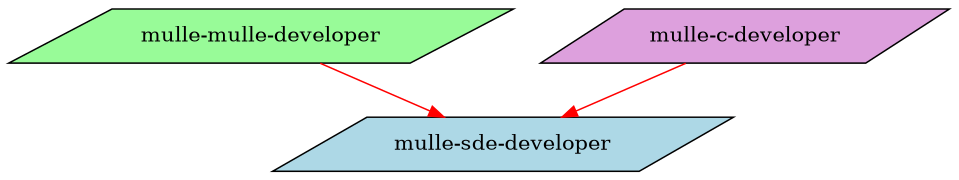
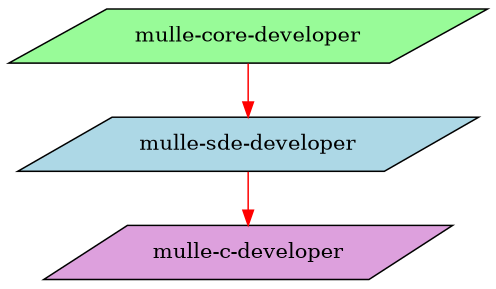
node "mulle-mulle-developer": label "mulle-mulle-developer" -> "mulle-core-developer"
edge "mulle-c-developer" -> "mulle-sde-developer": reversed
